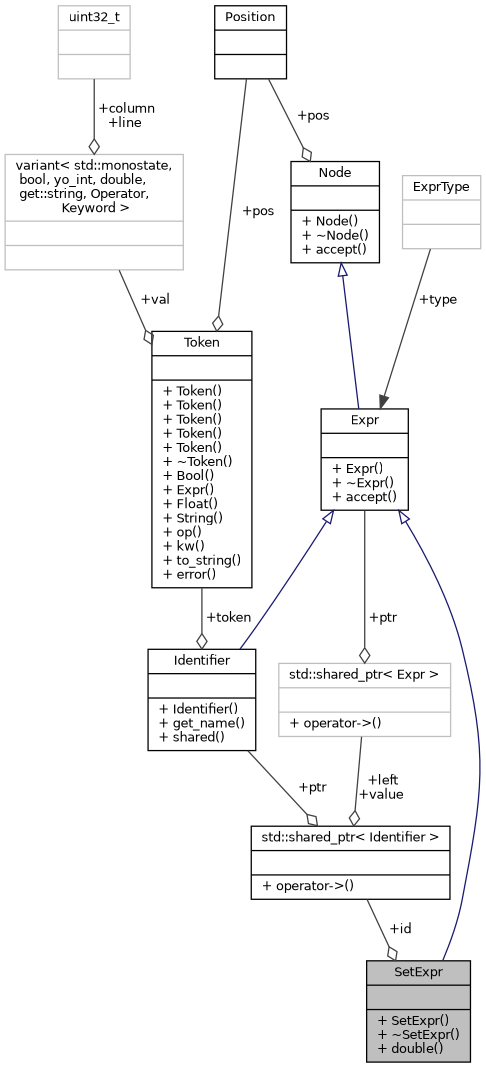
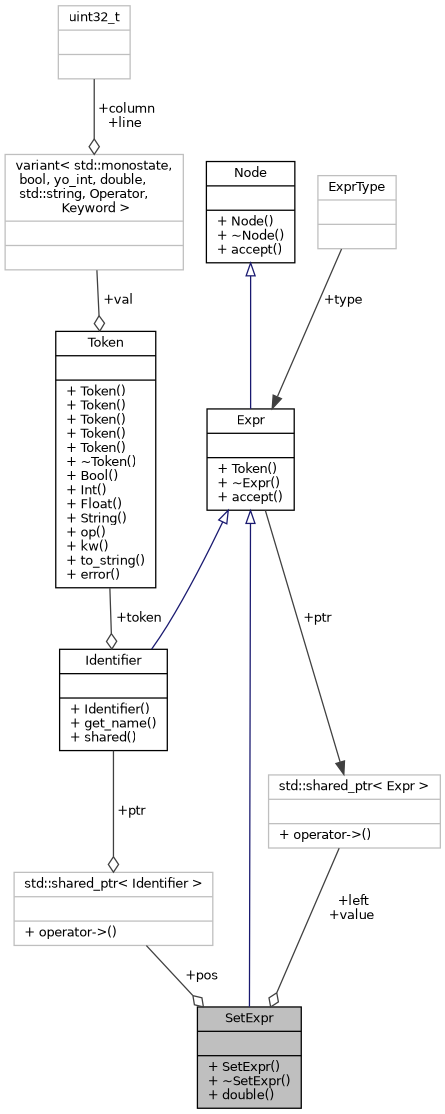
node "Position": removed
node "variant< std::monostate,": text "get::string, Operator," -> "std::string, Operator,"
node "Expr": text "+ Expr()" -> "+ Token()"
node "Token": text "+ Expr()" -> "+ Int()"
edge "Expr" -> "std::shared_ptr< Expr >": arrowhead odiamond -> normal
edge "std::shared_ptr< Expr >" -> "std::shared_ptr< Identifier >": now "std::shared_ptr< Expr >" -> "SetExpr"
node "std::shared_ptr< Identifier >": color black -> grey75
edge "std::shared_ptr< Identifier >" -> "SetExpr": label " +id" -> " +pos"
